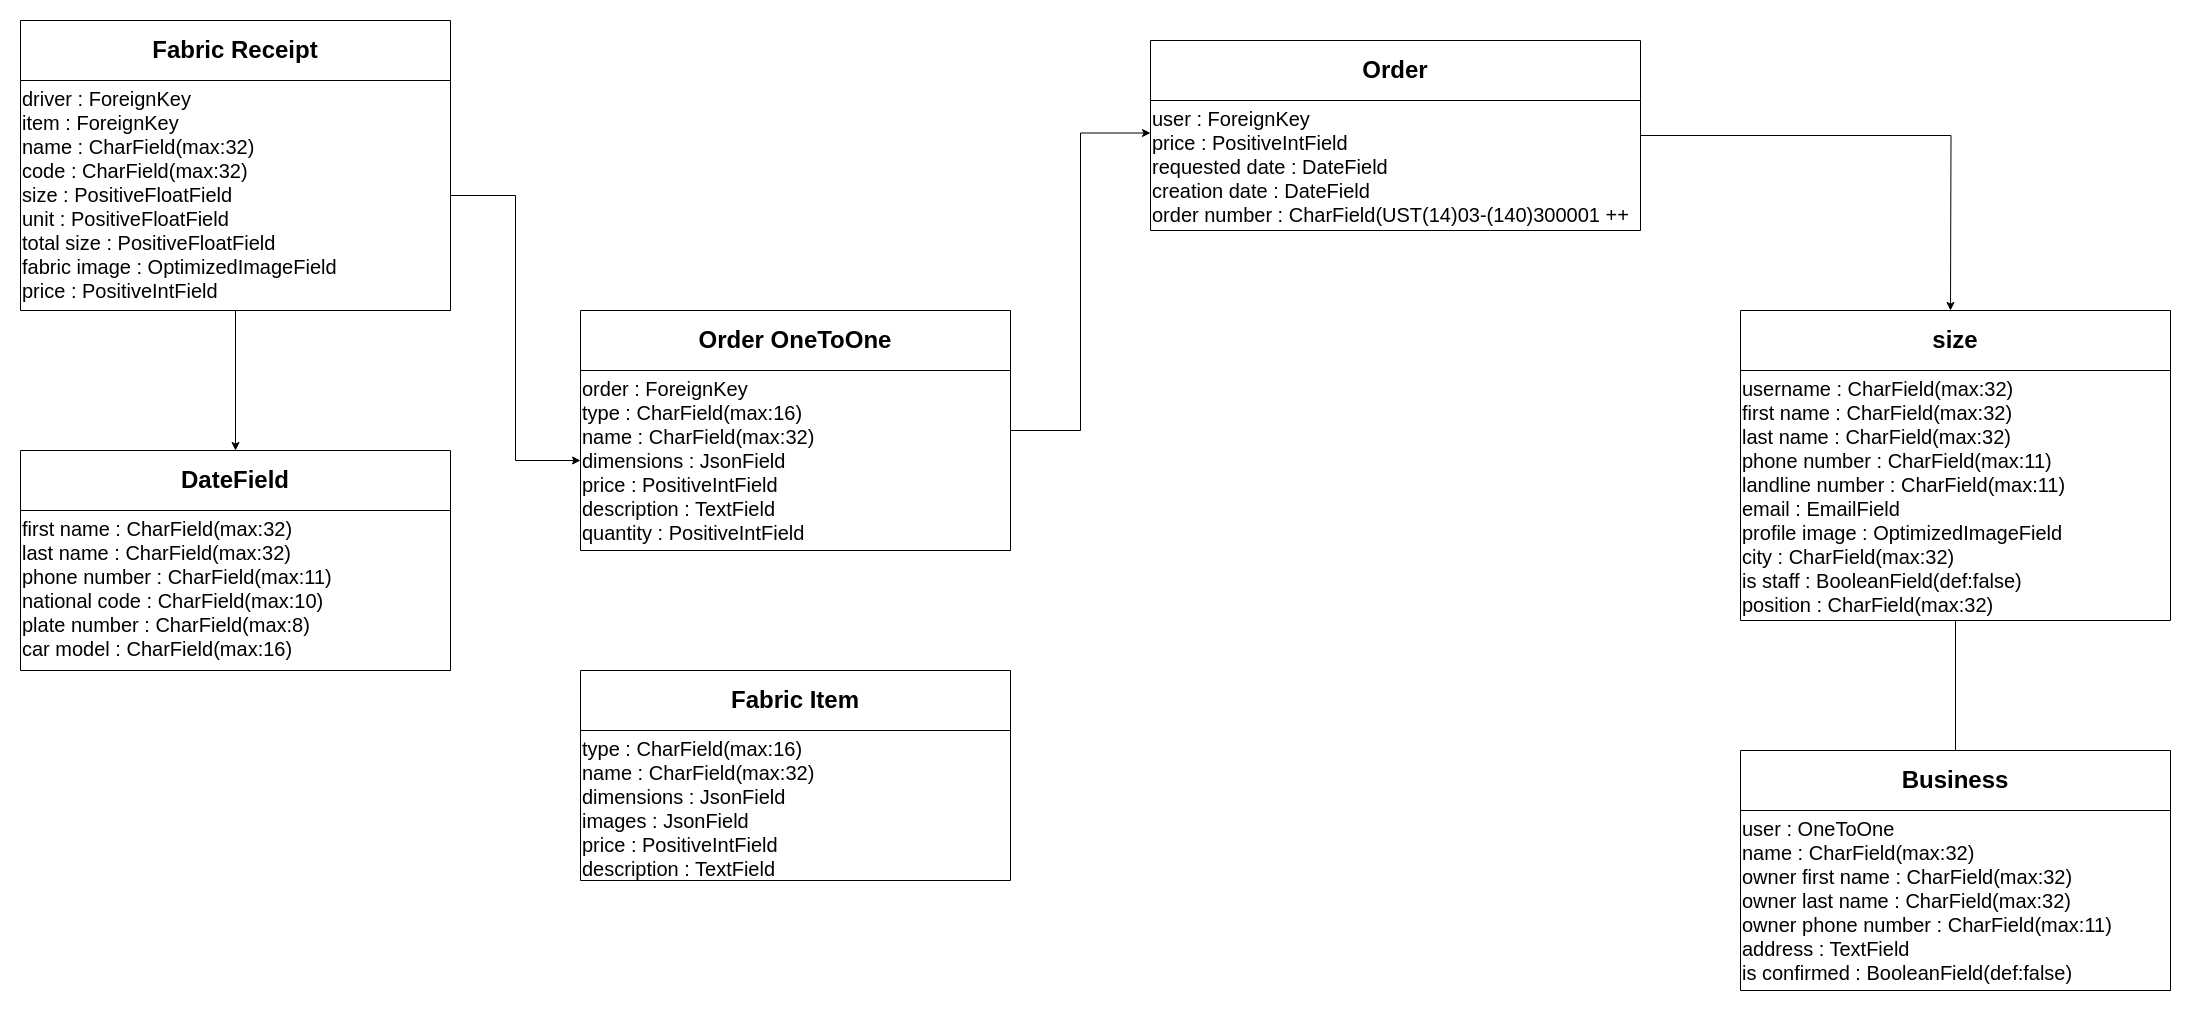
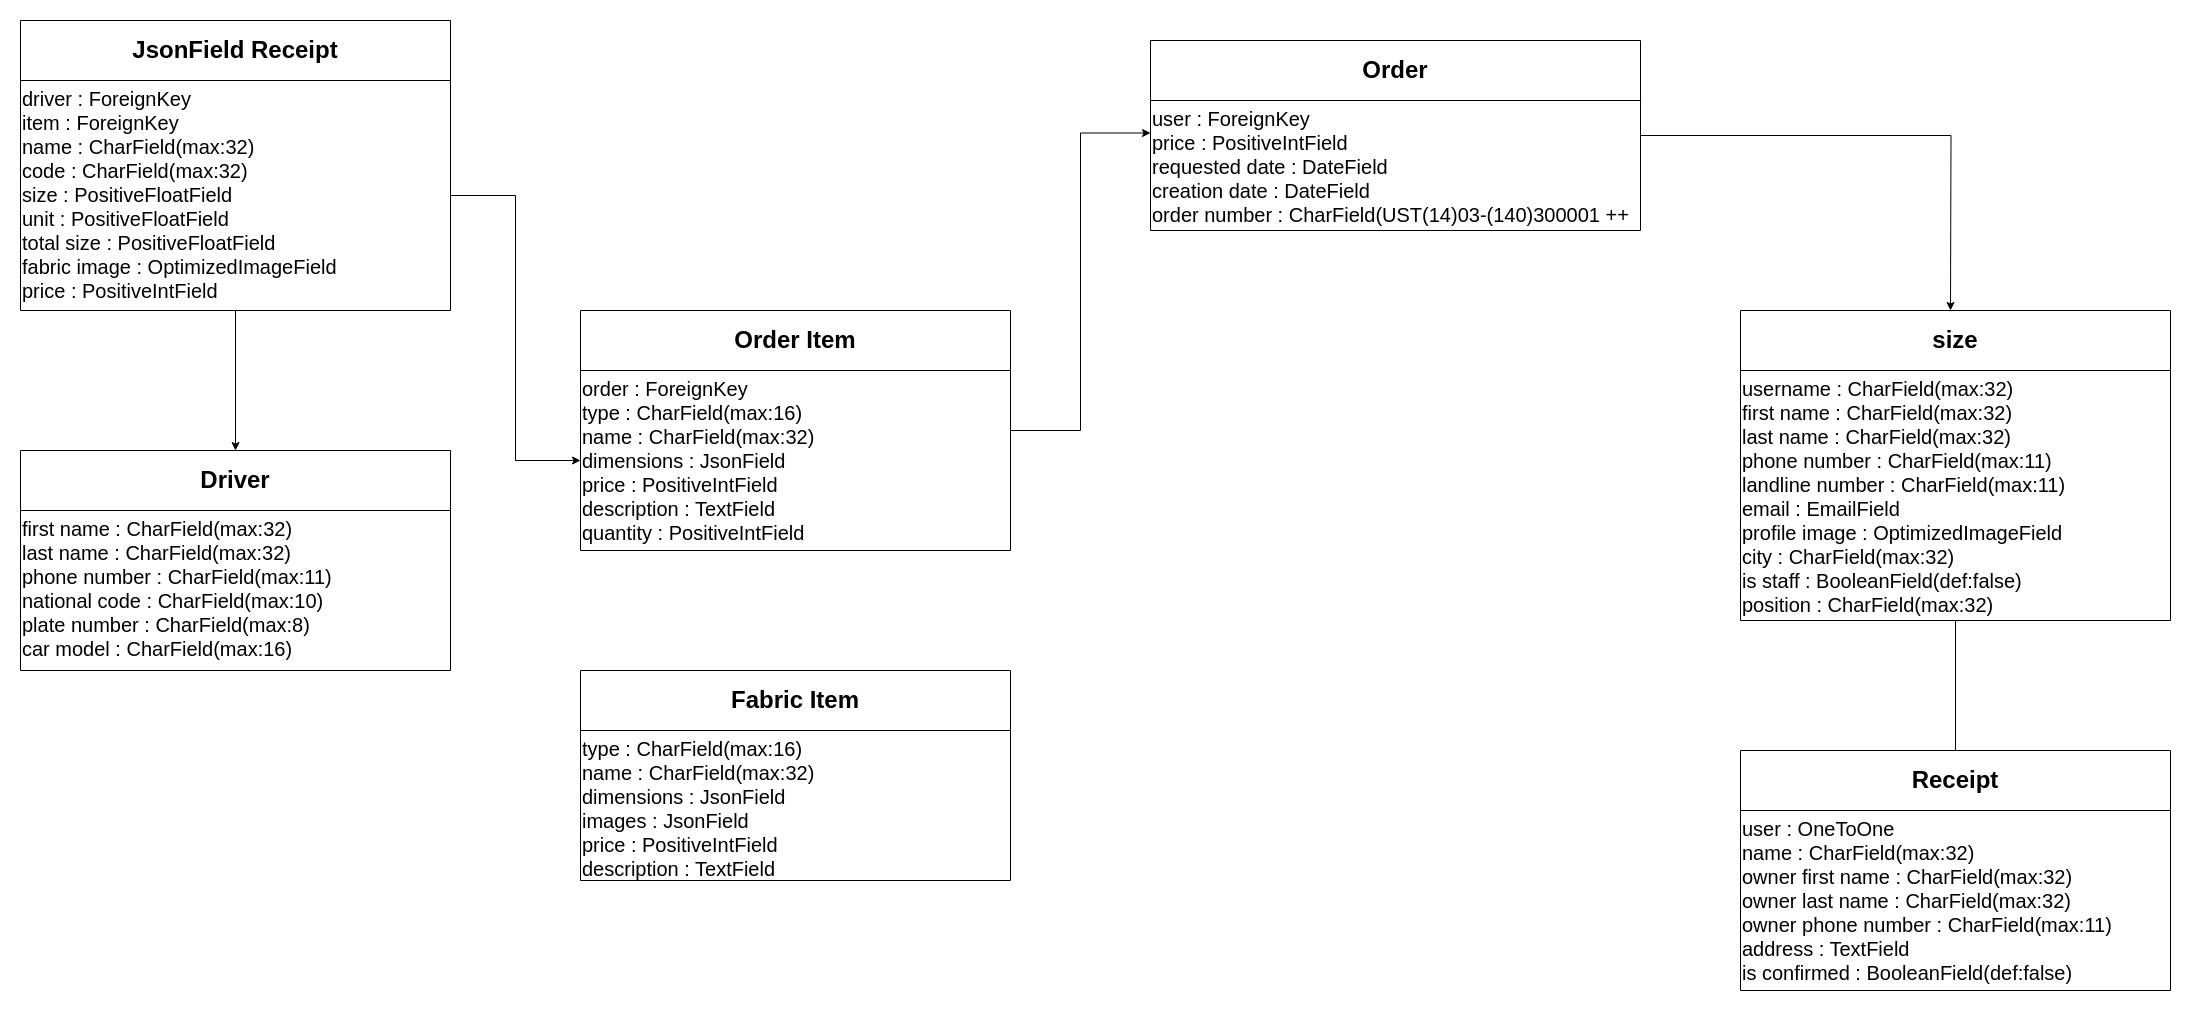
node "Fabric Receipt": label "Fabric Receipt" -> "JsonField Receipt"
node "Order OneToOne": label "Order OneToOne" -> "Order Item"
node "DateField": label "DateField" -> "Driver"
node "Business": label "Business" -> "Receipt"
